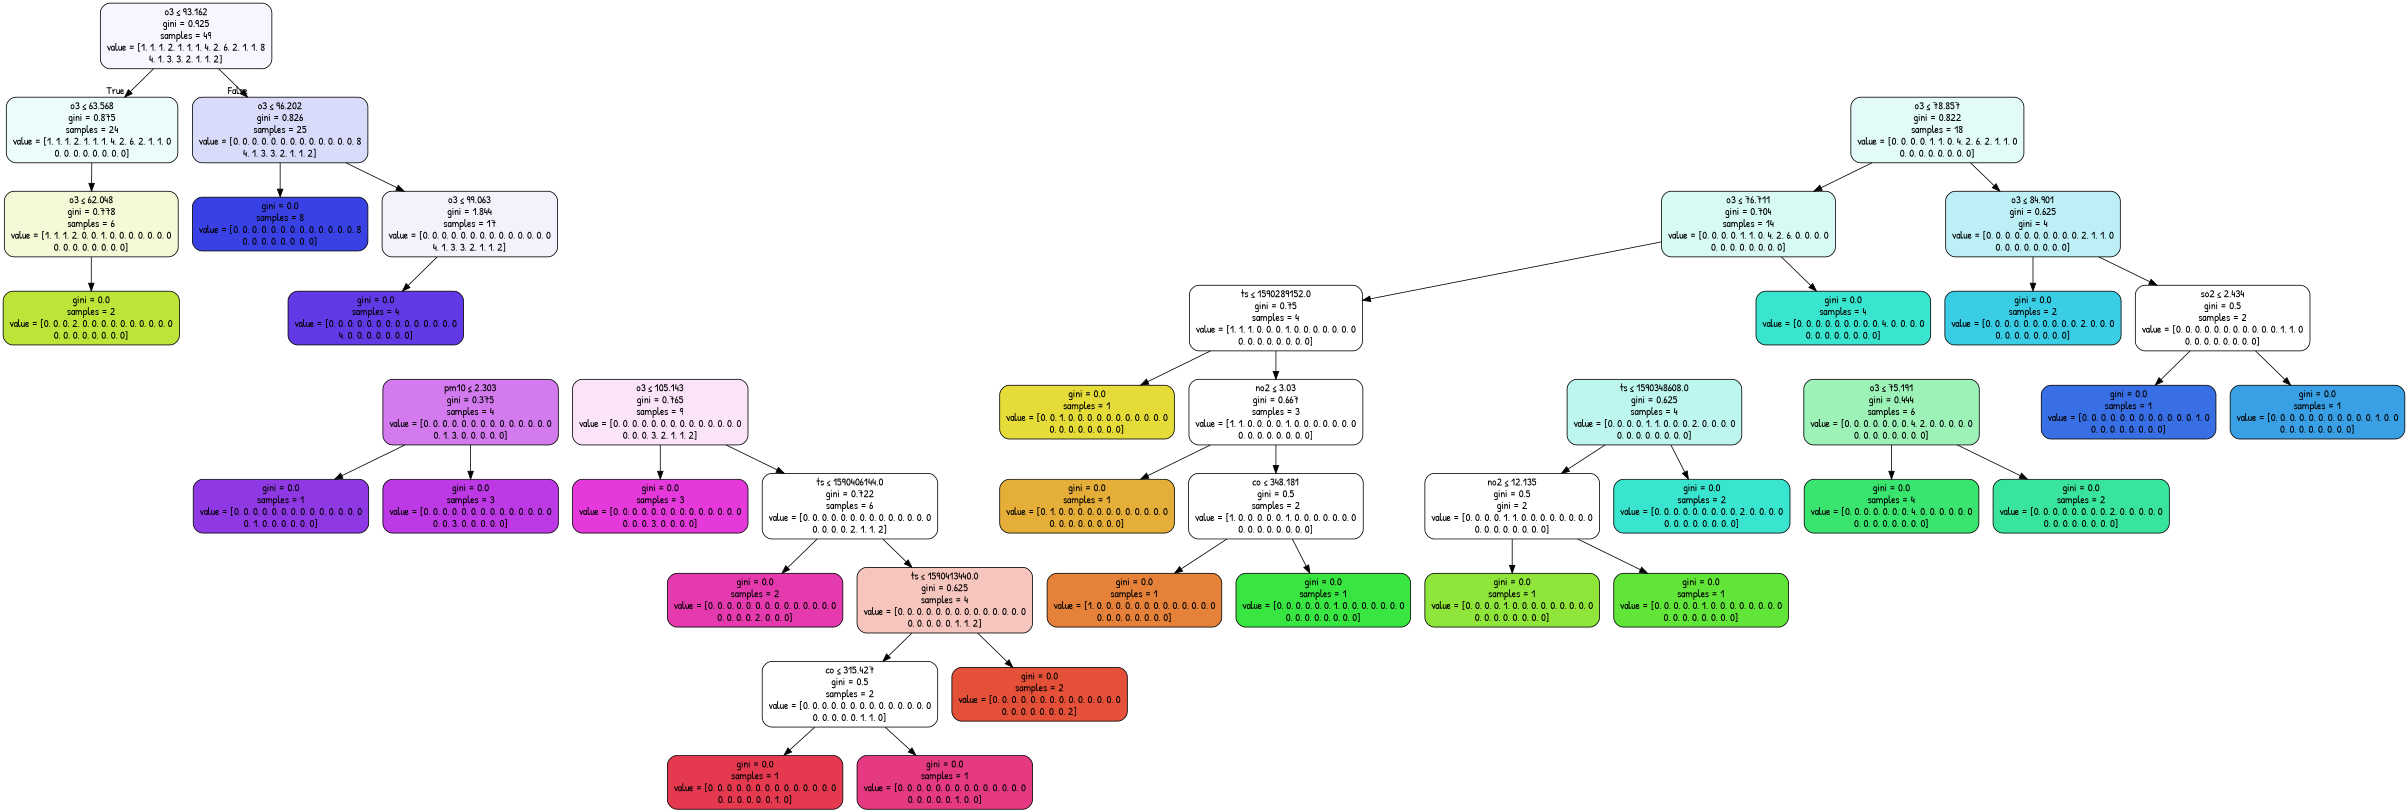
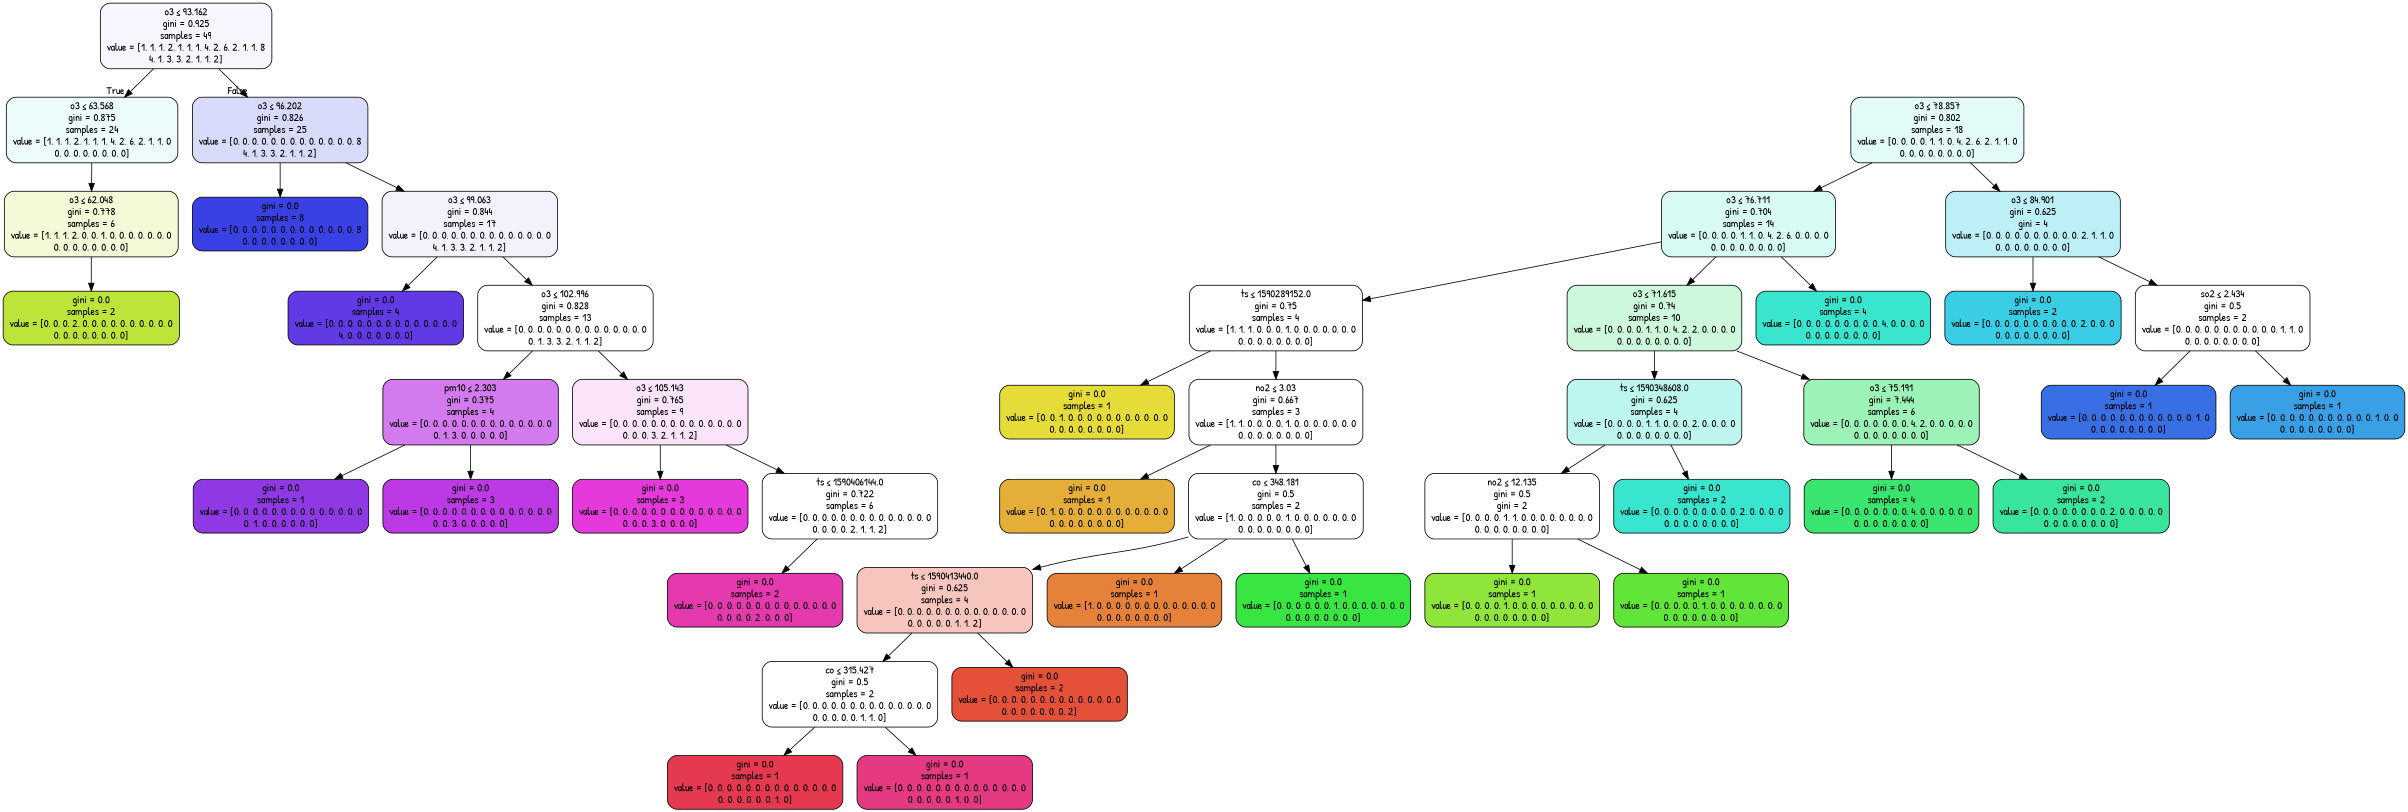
node "o3 ≤ 78.857": text "gini = 0.822" -> "gini = 0.802"
node "o3 ≤ 99.063": text "gini = 1.844" -> "gini = 0.844"
node "o3 ≤ 102.996": added
node "o3 ≤ 71.615": added
node "o3 ≤ 75.191": text "gini = 0.444" -> "gini = 7.444"
edge "ts ≤ 1590406144.0" -> "ts ≤ 1590413440.0": now "co ≤ 348.181" -> "ts ≤ 1590413440.0"
